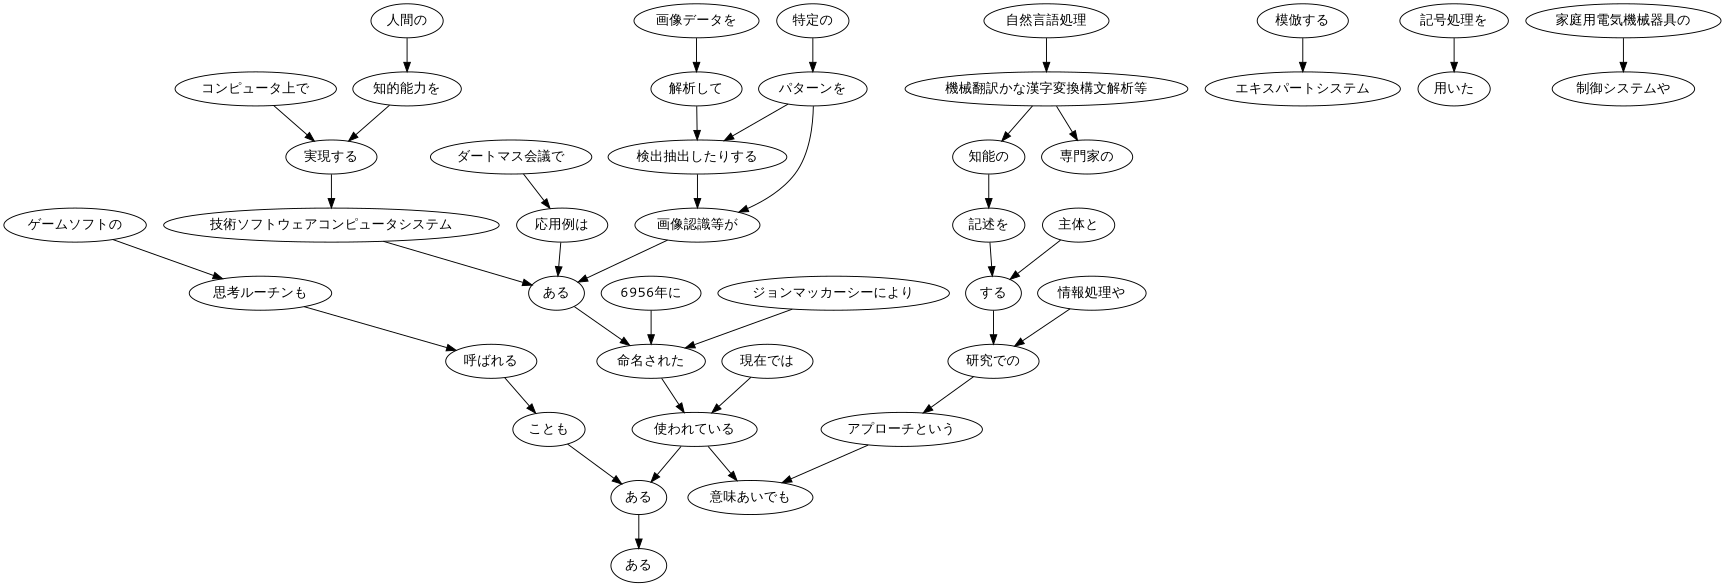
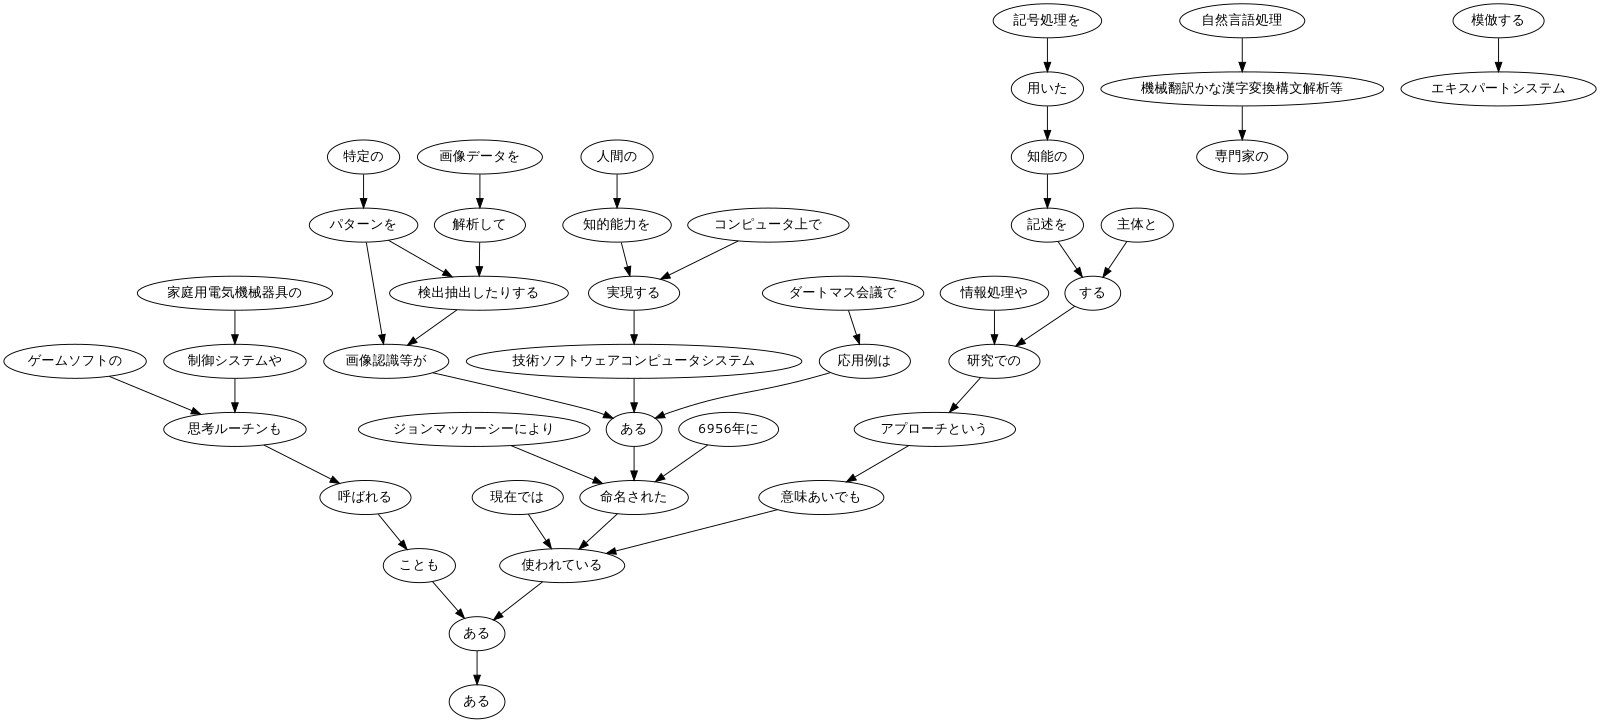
edge "機械翻訳かな漢字変換構文解析等" -> "知能の": now "用いた" -> "知能の"
edge "制御システムや" -> "思考ルーチンも": added
edge "使われている" -> "意味あいでも": reversed
